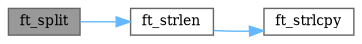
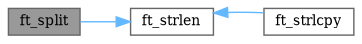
edge "ft_strlen" -> "ft_strlcpy": reversed
